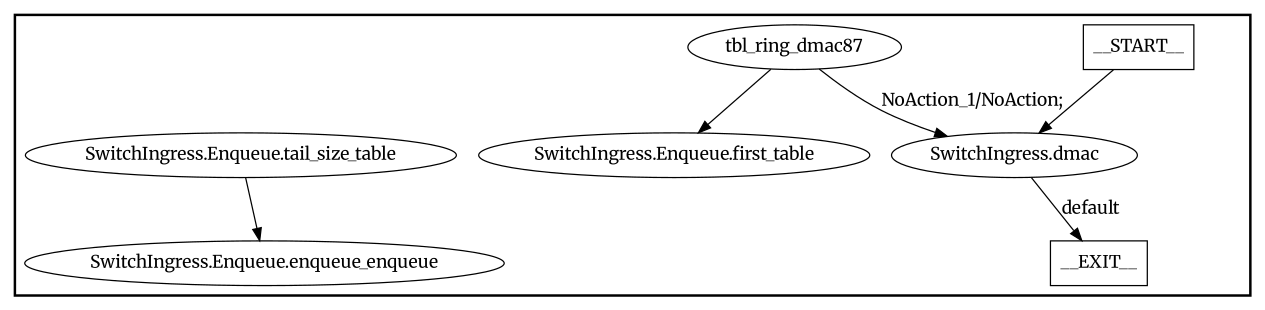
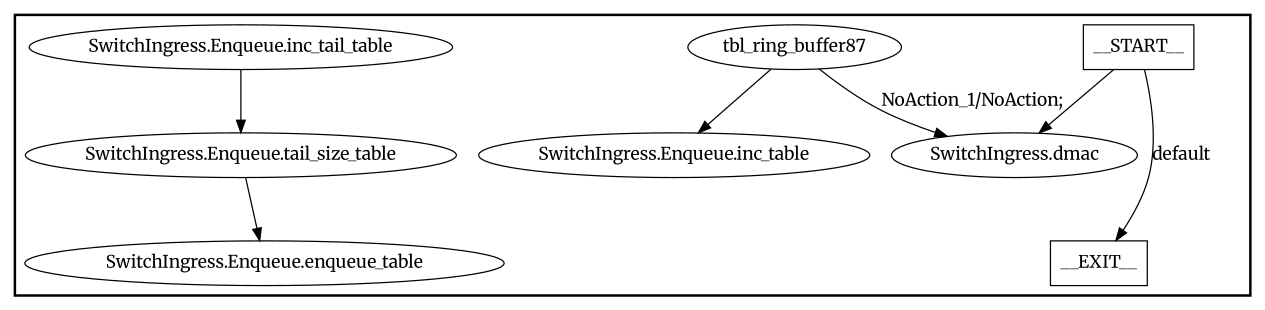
node "SwitchIngress.Enqueue.inc_tail_table": added
node "tbl_ring_dmac87": label "tbl_ring_dmac87" -> "tbl_ring_buffer87"
node "SwitchIngress.Enqueue.first_table": label "SwitchIngress.Enqueue.first_table" -> "SwitchIngress.Enqueue.inc_table"
edge "SwitchIngress.dmac" -> "__EXIT__": now "__START__" -> "__EXIT__"
node "SwitchIngress.Enqueue.enqueue_enqueue": label "SwitchIngress.Enqueue.enqueue_enqueue" -> "SwitchIngress.Enqueue.enqueue_table"
